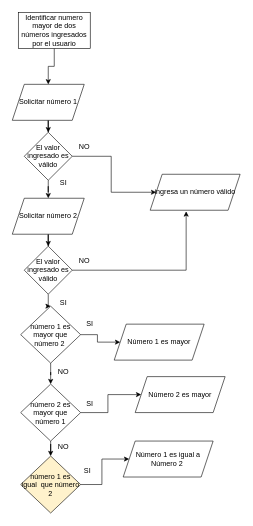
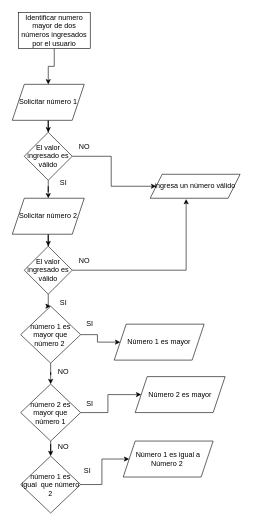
node "ingresa un número válido": size 90x36 -> 90x24
node "número 1 es igual que número 2": fillcolor #fff2cc -> #ffffff
